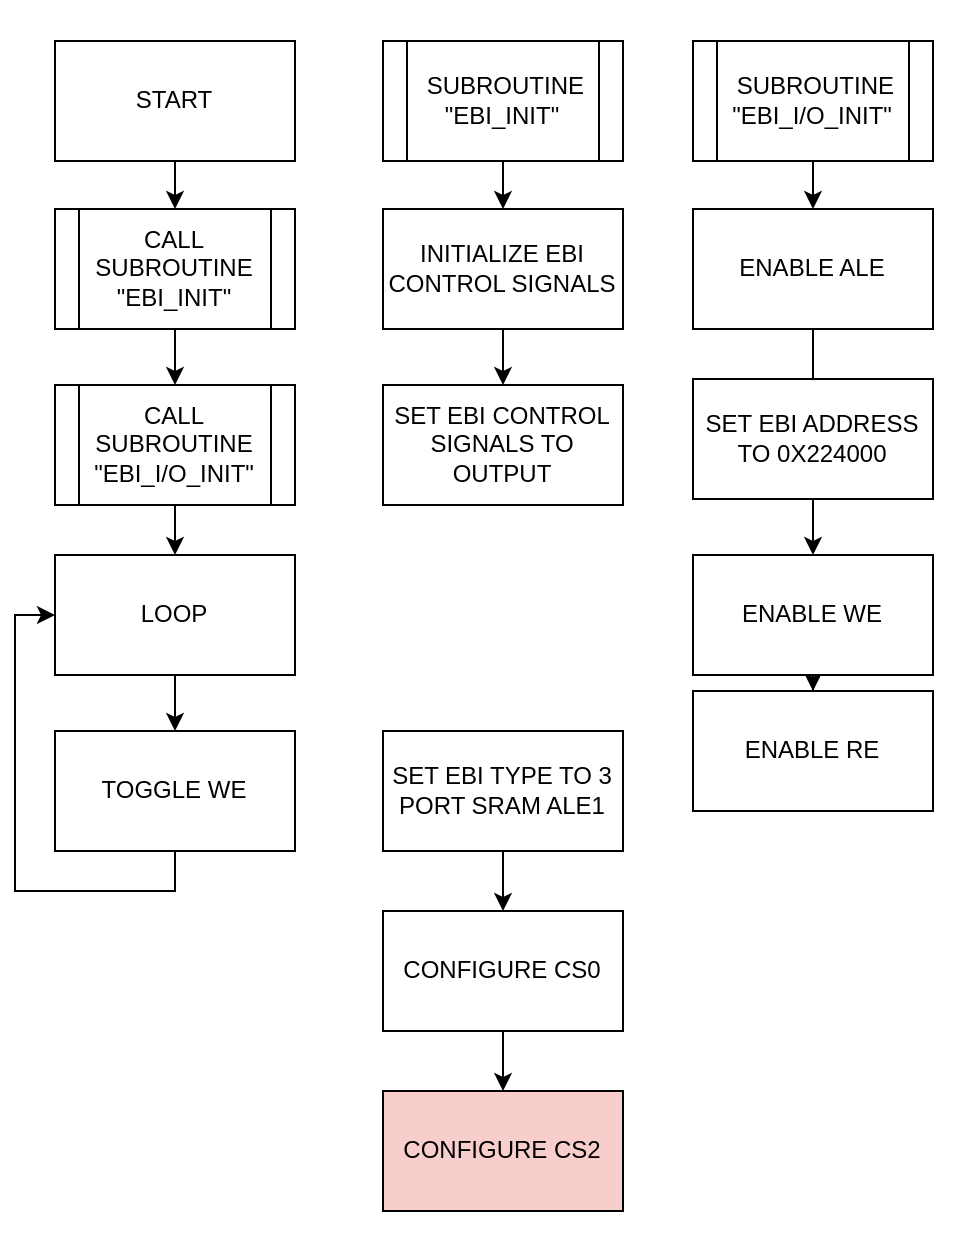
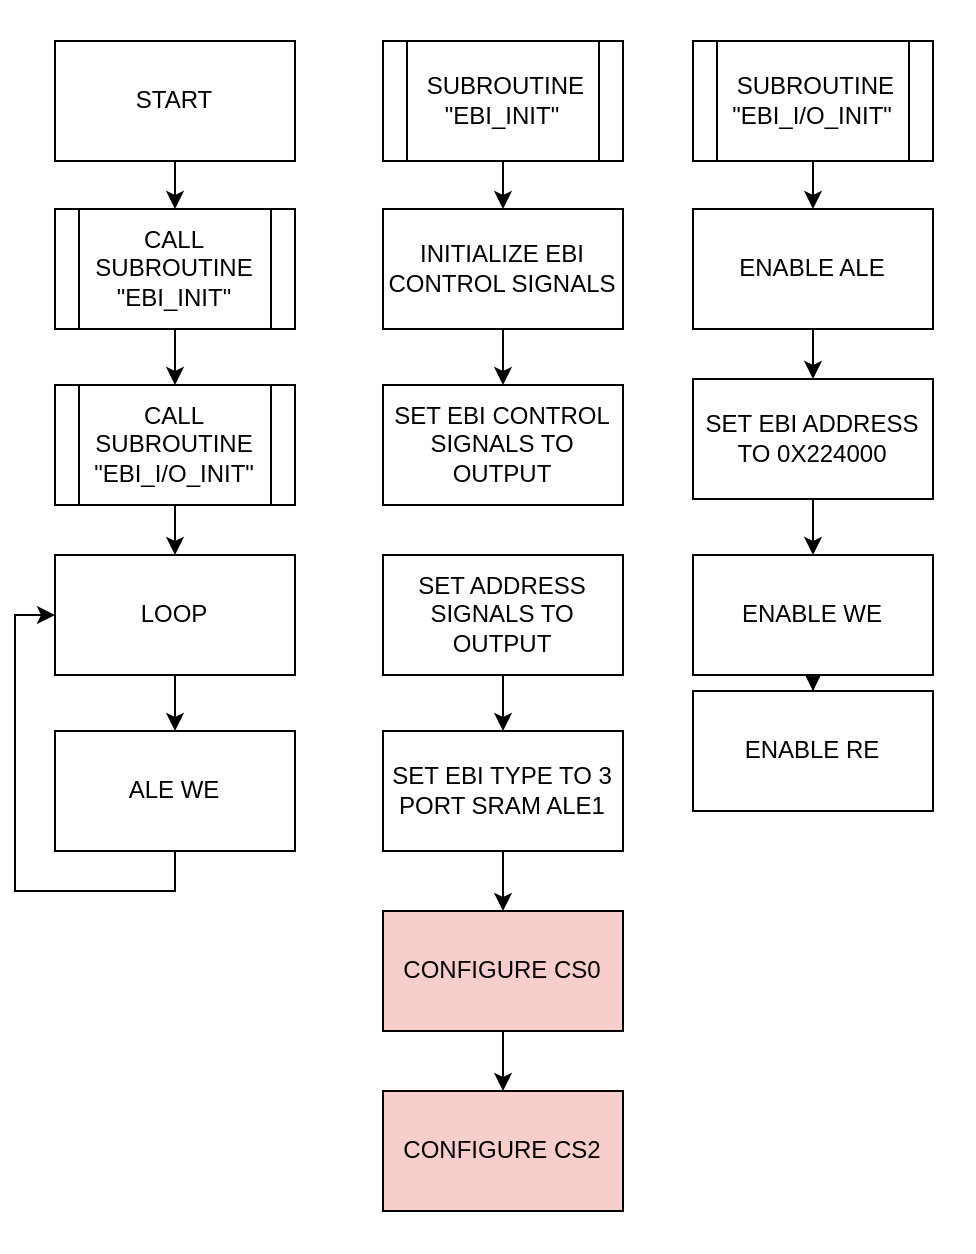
edge "ENABLE ALE" -- "SET EBI ADDRESS TO 0X224000": arrowhead none -> classic
node "SET ADDRESS SIGNALS TO OUTPUT": added
edge "SET ADDRESS SIGNALS TO OUTPUT" -> "SET EBI TYPE TO 3 PORT SRAM ALE1": added
node "TOGGLE WE": label "TOGGLE WE" -> "ALE WE"
node "CONFIGURE CS0": fillcolor #ffffff -> #f8cecc
